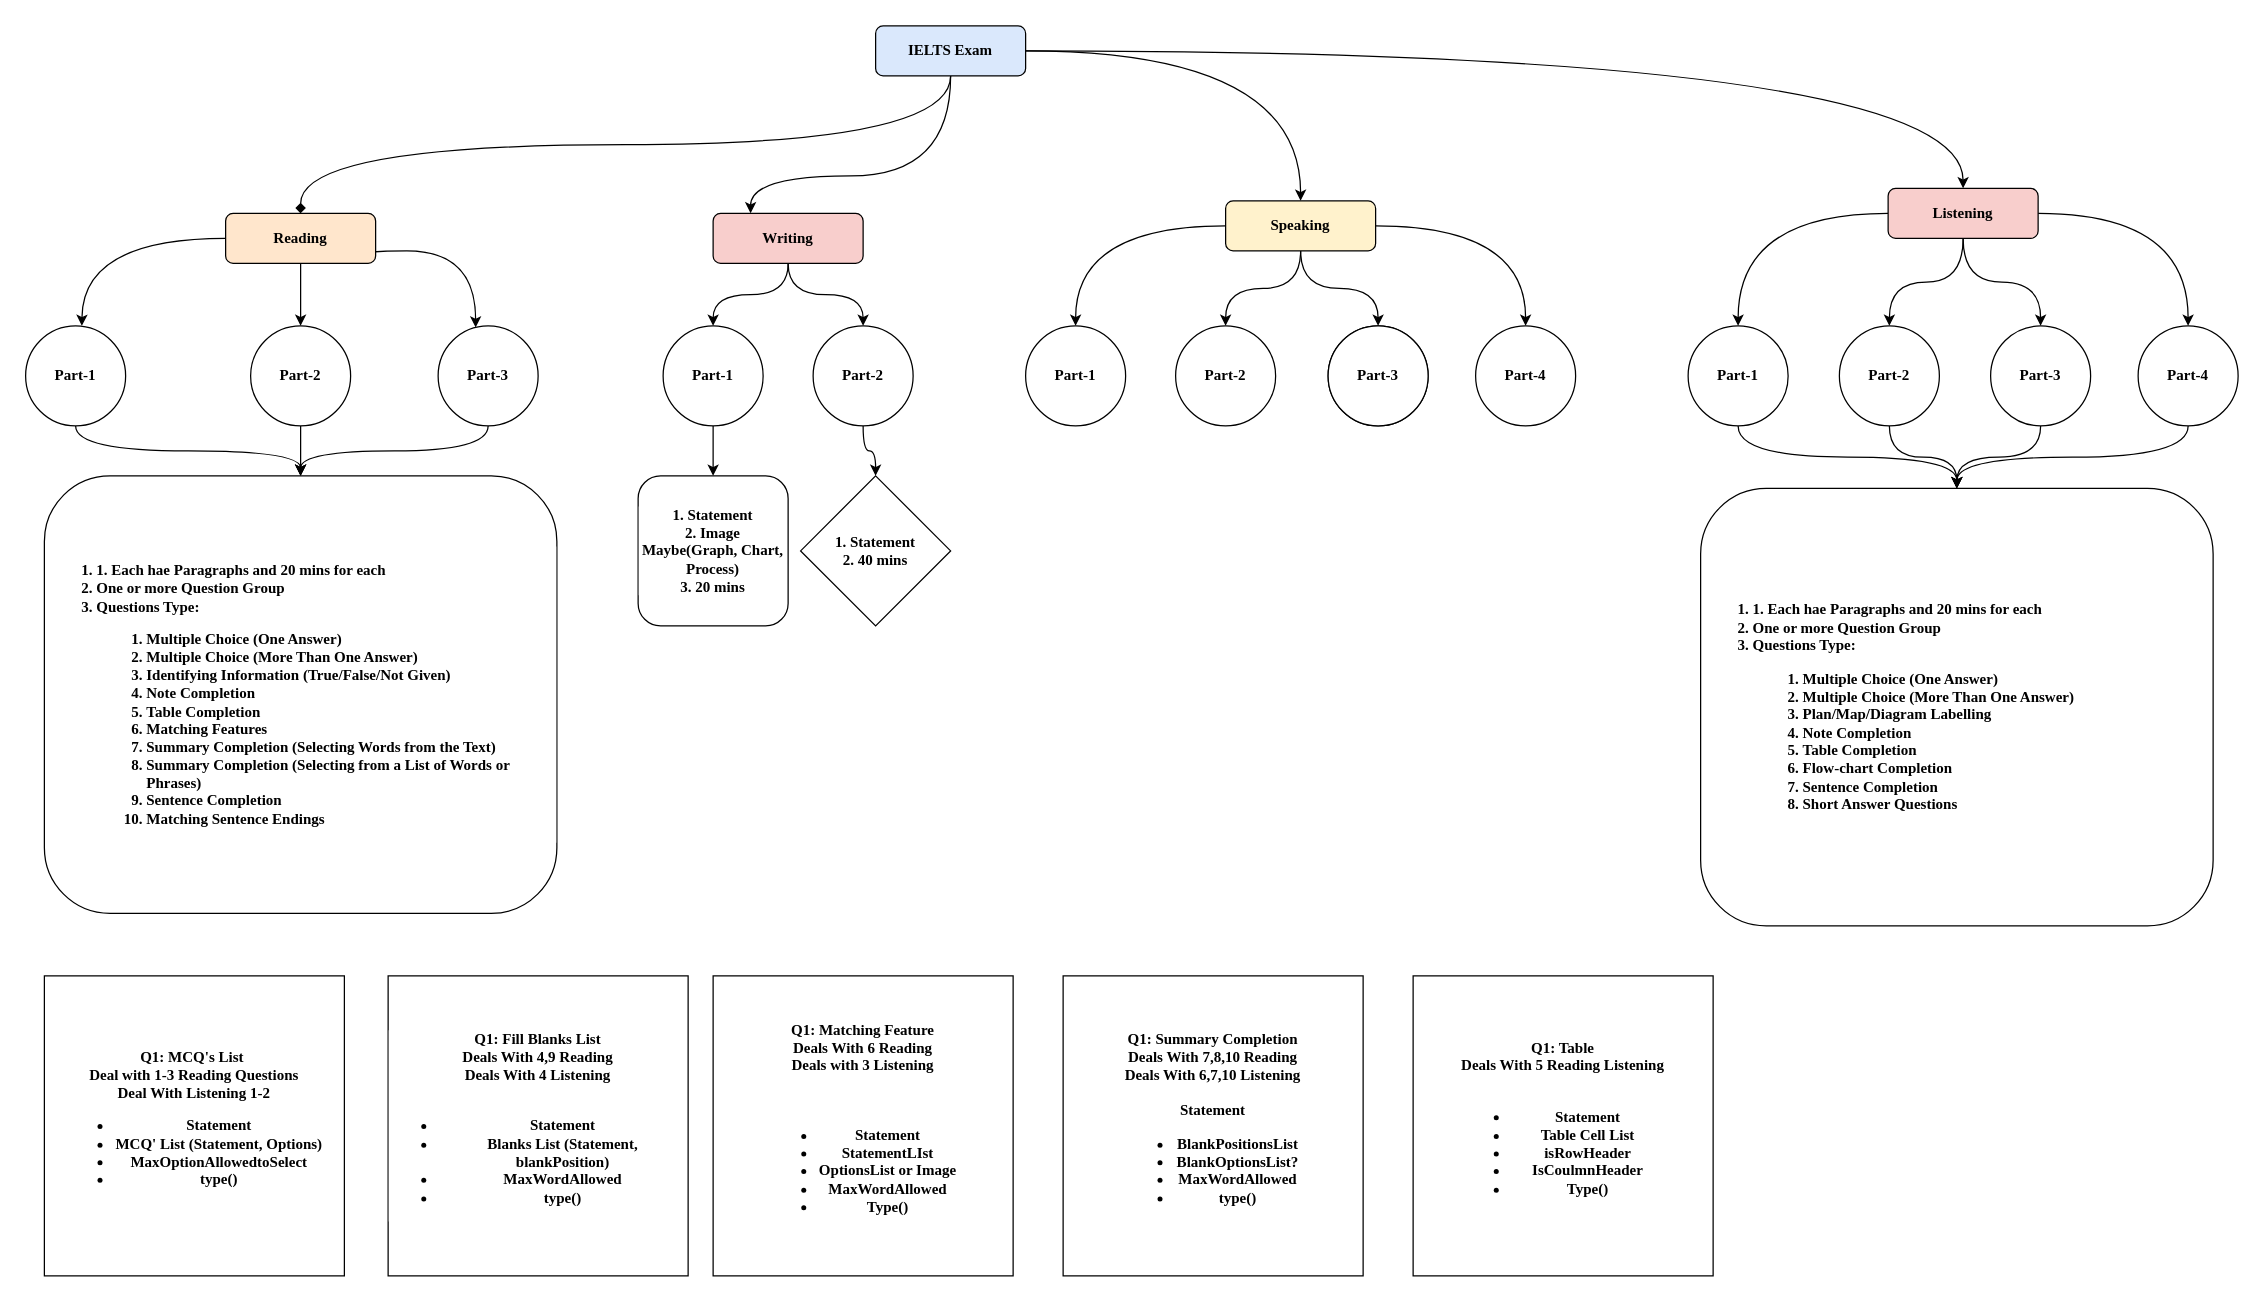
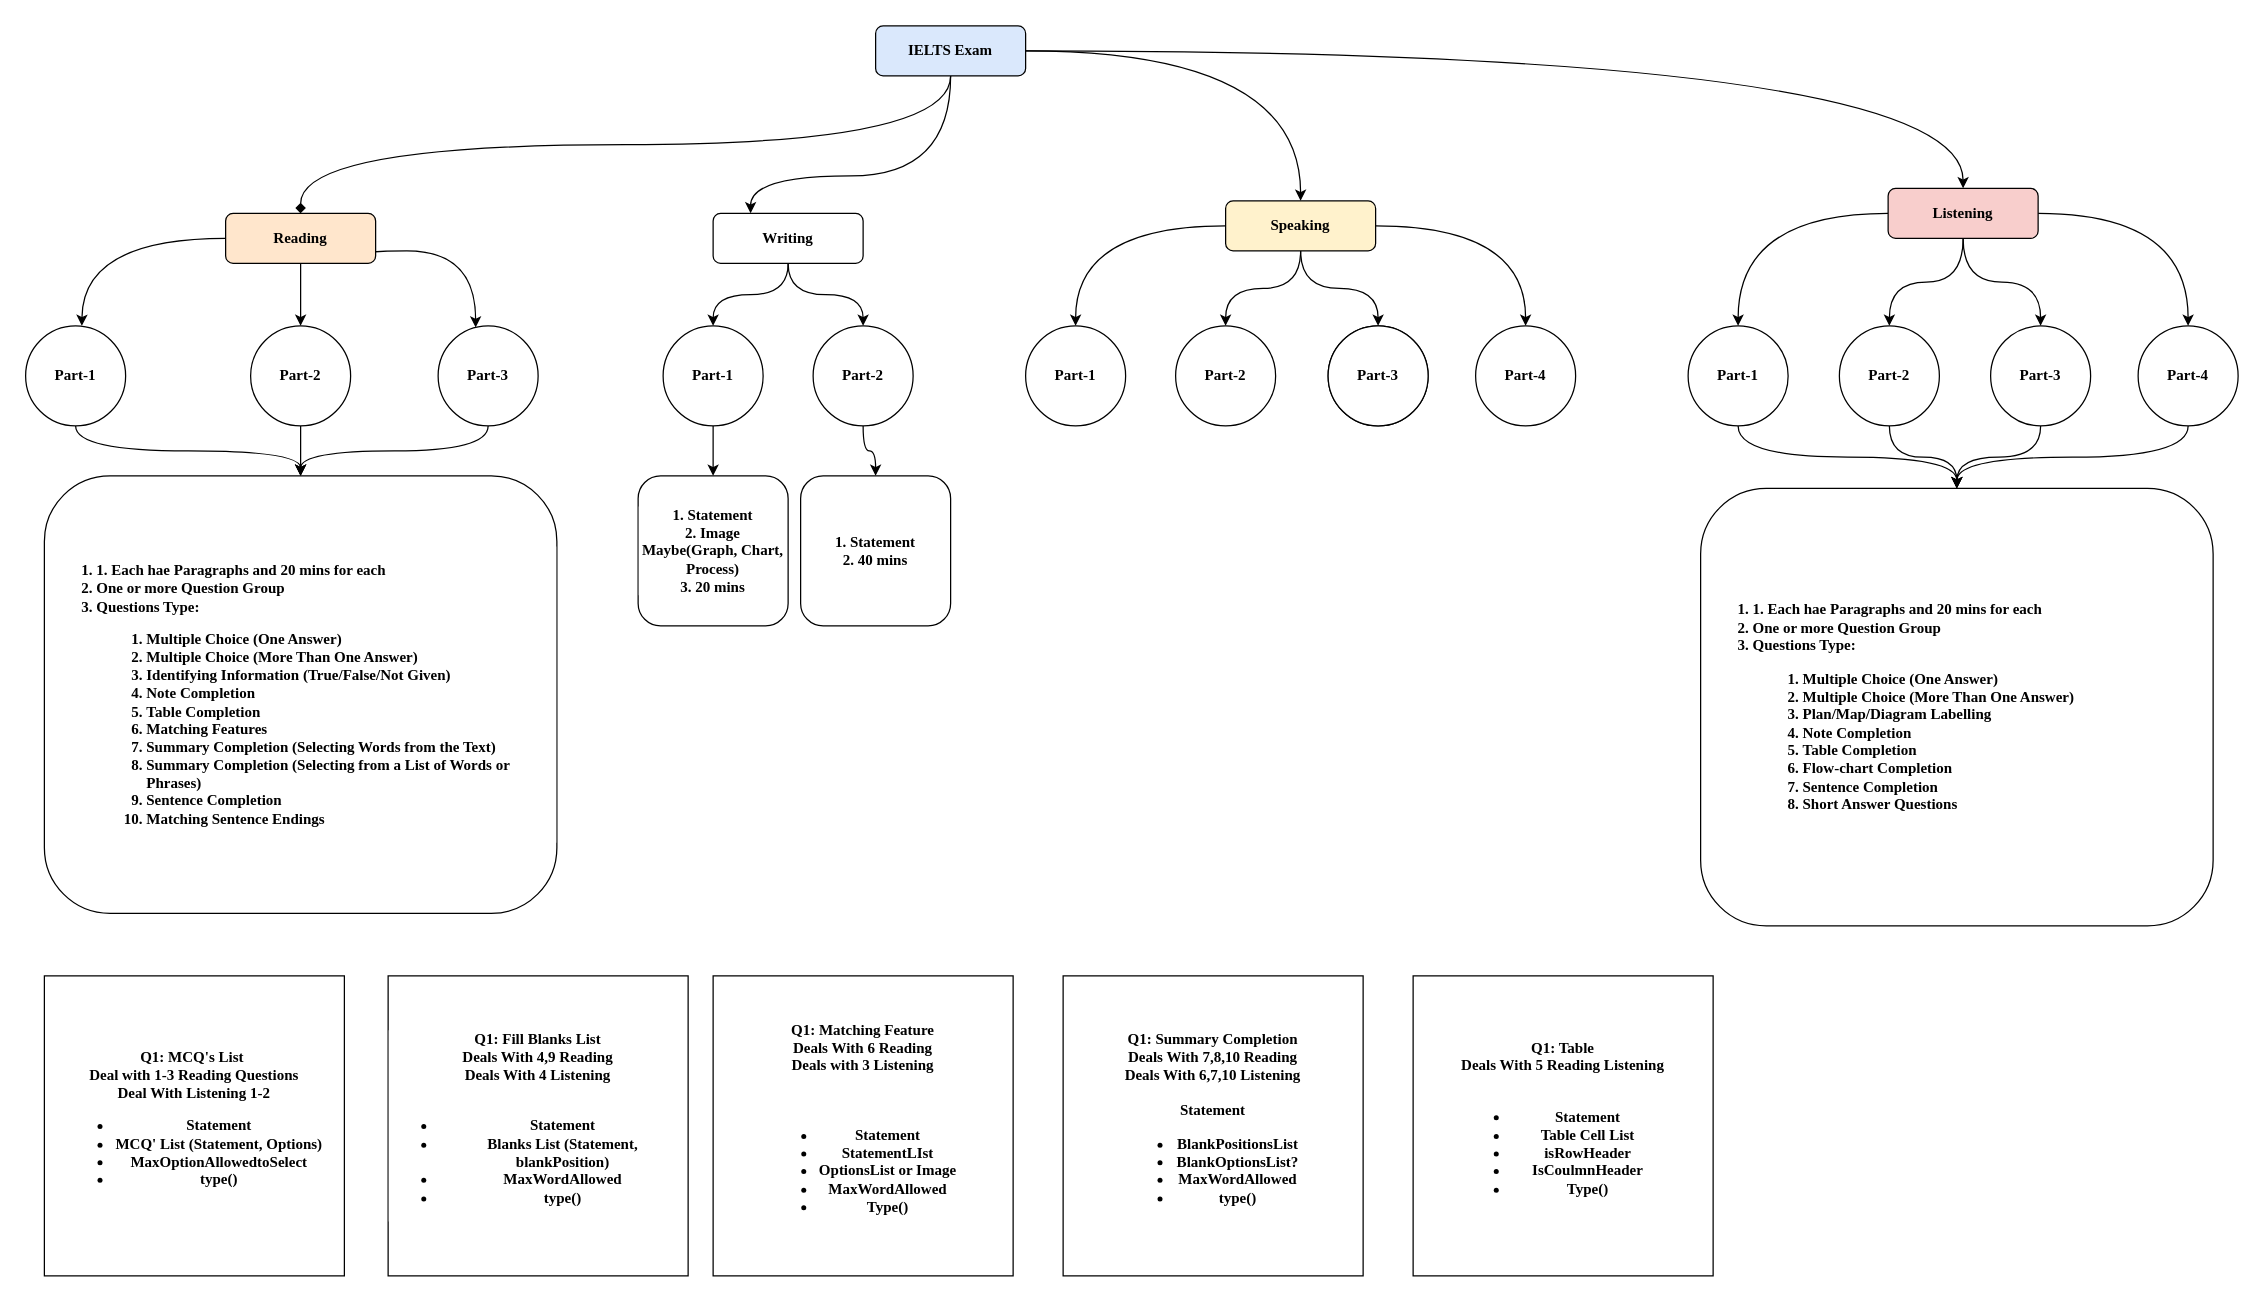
node "Writing": fillcolor #f8cecc -> #ffffff
node "1. Statement 2. 40 mins": shape diamond -> rounded rectangle
